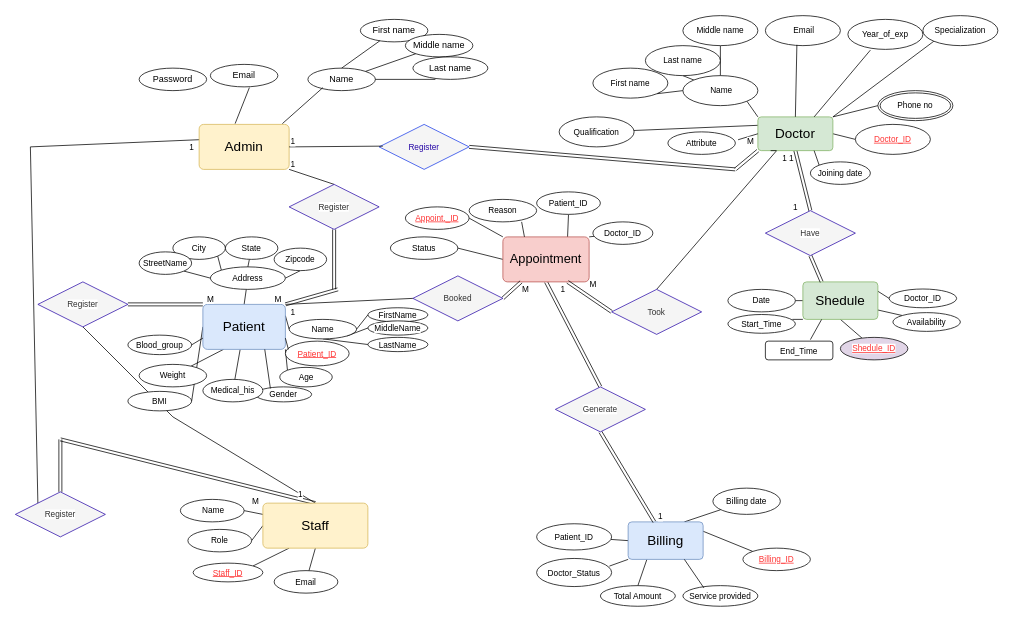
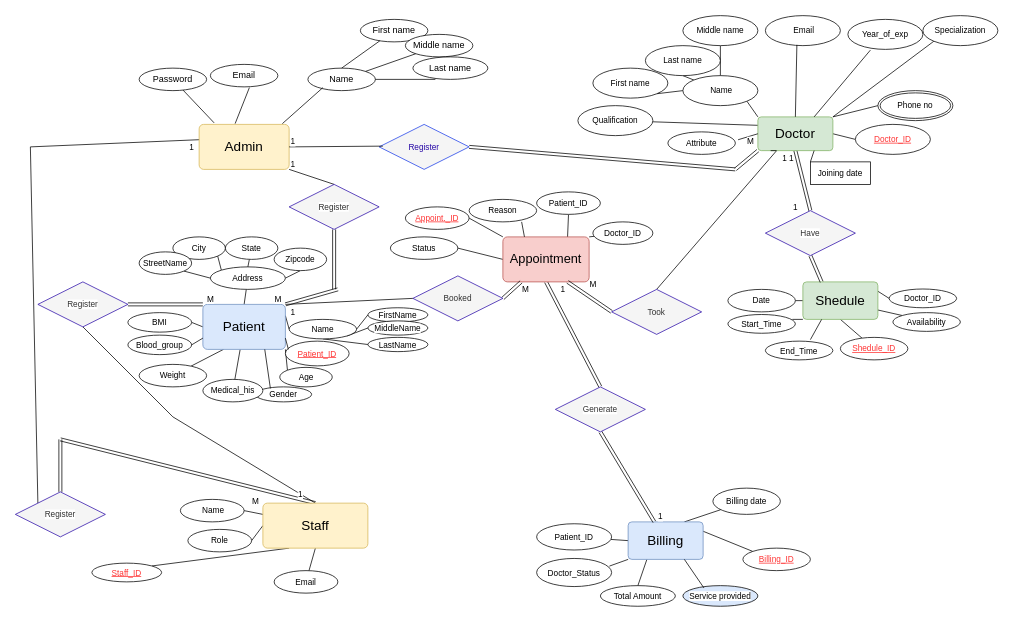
edge "Password" -- "Admin": added
node "Qualification": moved (597, 132) -> (615, 120)
node "Joining date": shape ellipse -> rectangle
node "Shedule_ID": fillcolor #e1d5e7 -> #ffffff
node "End_Time": shape rounded rectangle -> ellipse
node "BMI": moved (160, 401) -> (160, 322)
node "Staff_ID": moved (228, 572) -> (127, 572)
node "Service provided": fillcolor #ffffff -> #dae8fc
